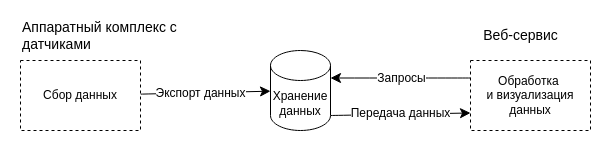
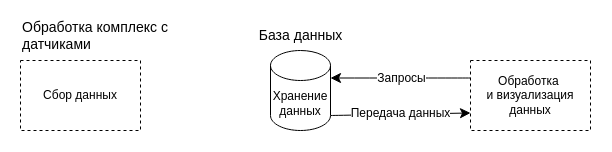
node "Аппаратный комплекс с датчиками": label "Аппаратный комплекс с датчиками" -> "Обработка комплекс с датчиками"
node "База данных": added
node "Веб-сервис": removed
edge "Сбор данных" -> "Хранение данных": removed, label "Экспорт данных"
